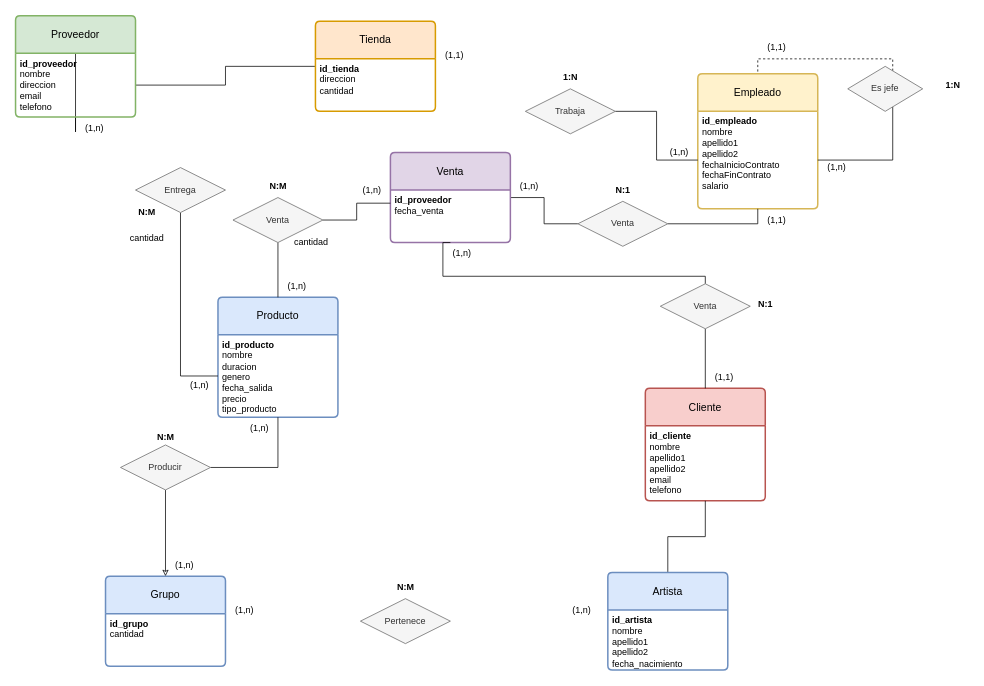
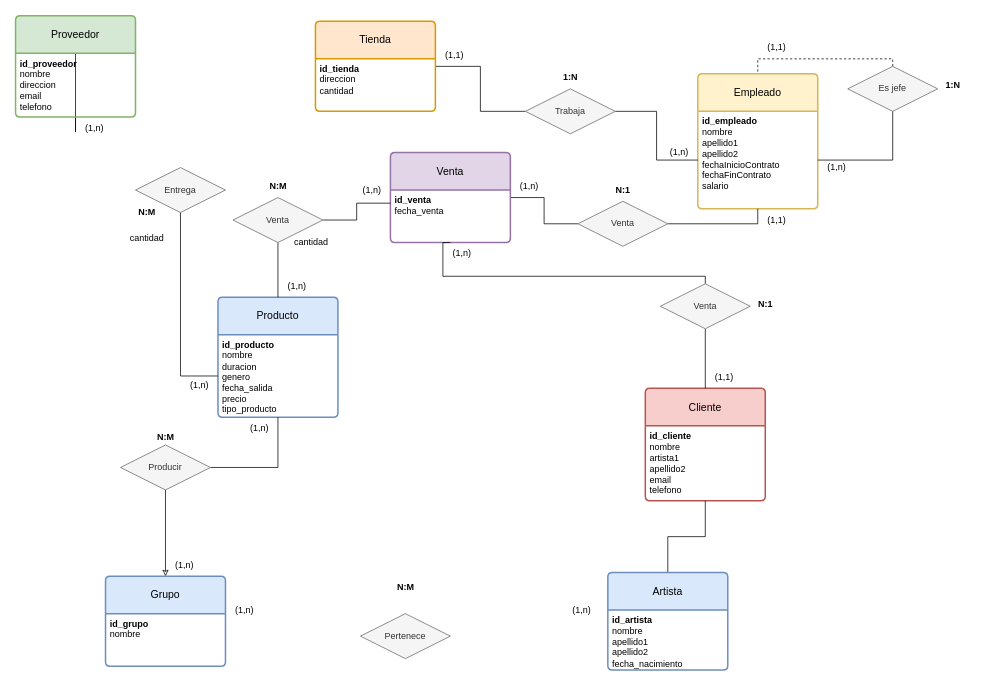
edge "Tienda" -- "id_proveedor nombre direccion email telefono": now "Tienda" -- "Trabaja"
node "Es jefe": size 75x45 -> 90x45
node "id_proveedor fecha_venta": label "id_proveedor fecha_venta" -> "id_venta fecha_venta"
node "id_clientenombreapellido1apellido2 email telefono": label "id_clientenombreapellido1apellido2 email telefono" -> "id_clientenombreartista1apellido2 email telefono"
node "Pertenece": moved (405, 621) -> (405, 636)
node "id_grupo cantidad": label "id_grupo cantidad" -> "id_grupo nombre"
